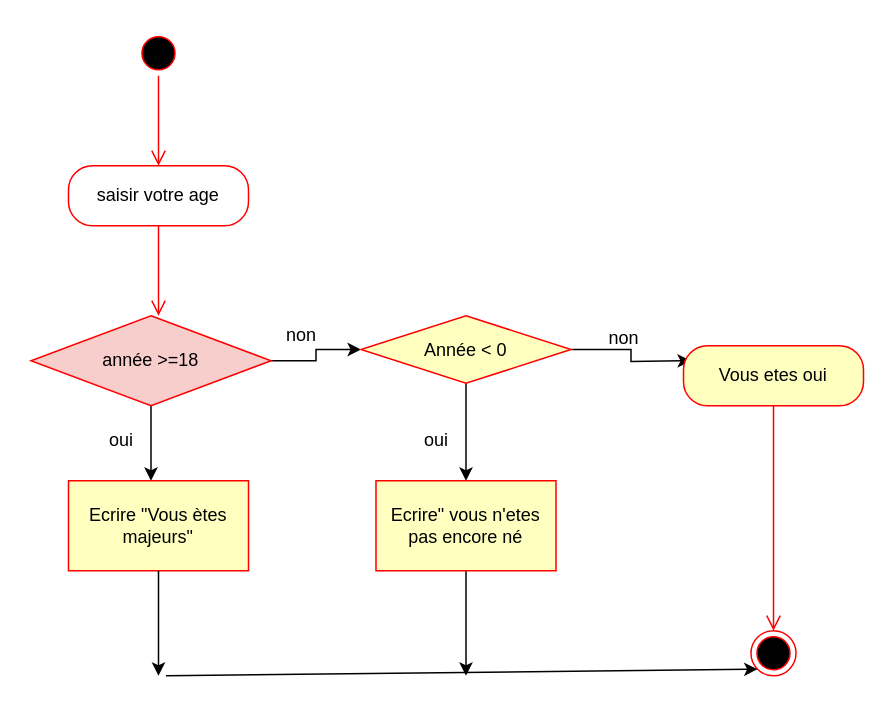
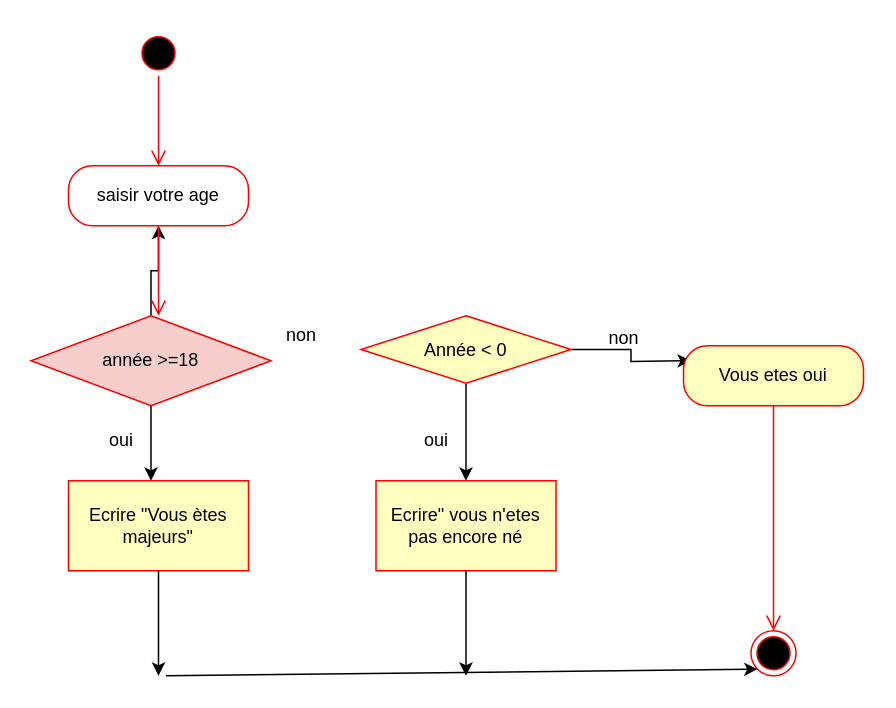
edge "année >=18" -> "Année < 0": now "année >=18" -> "saisir votre age"
